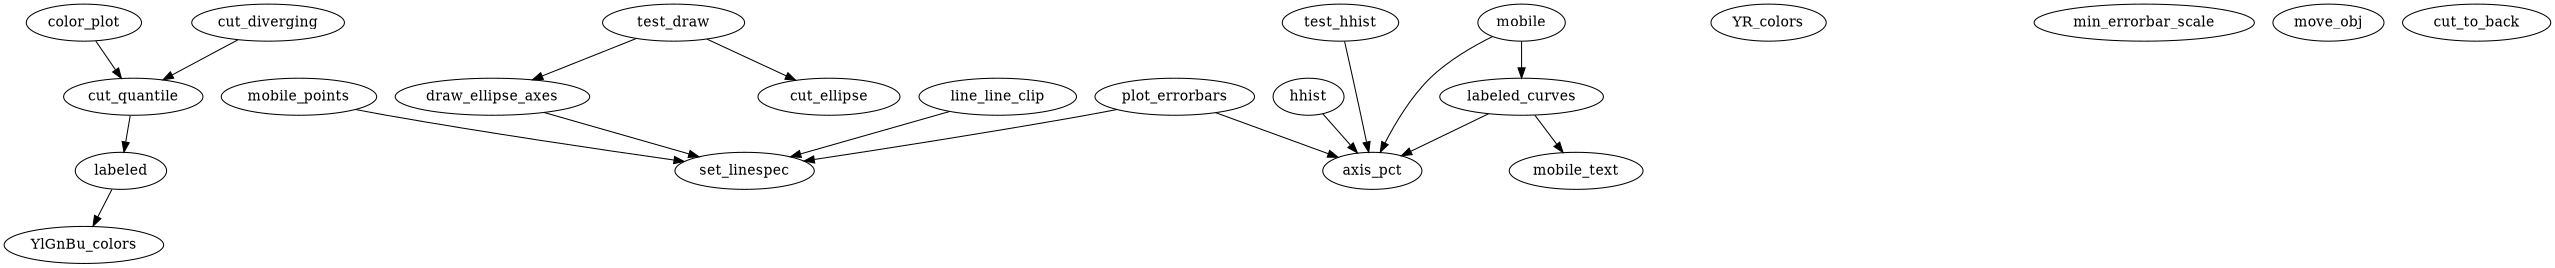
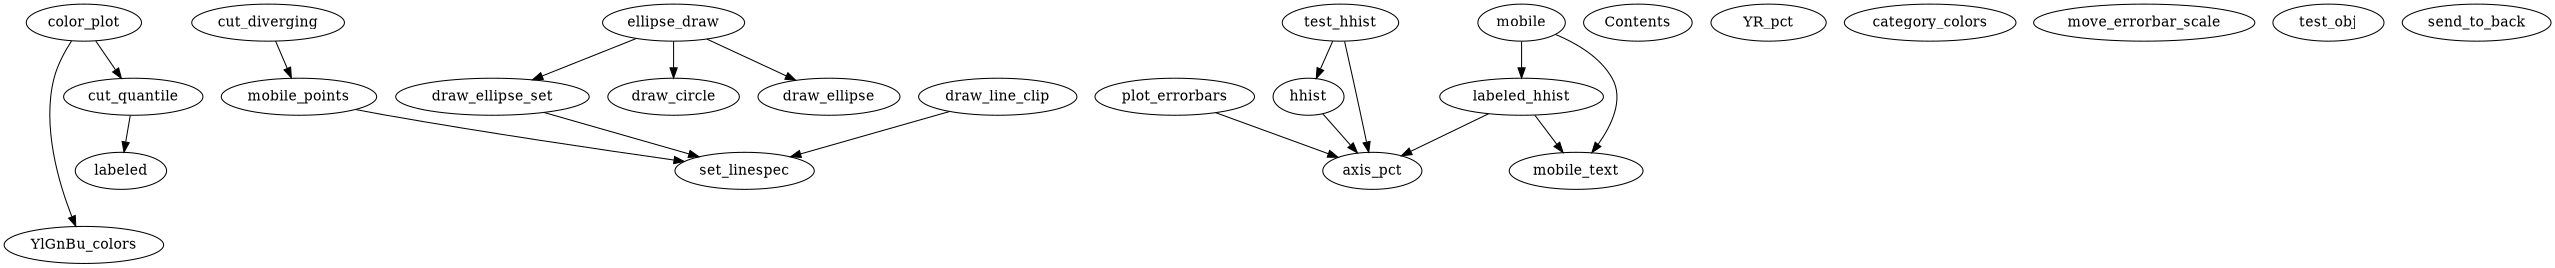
node "test_draw": label "test_draw" -> "ellipse_draw"
node "Contents": added
node "YR_colors": label "YR_colors" -> "YR_pct"
node "category_colors": added
node "min_errorbar_scale": label "min_errorbar_scale" -> "move_errorbar_scale"
node "move_obj": label "move_obj" -> "test_obj"
node "cut_to_back": label "cut_to_back" -> "send_to_back"
edge "test_hhist" -> "hhist": added
edge "cut_diverging" -> "cut_quantile": now "cut_diverging" -> "mobile_points"
edge "mobile" -> "axis_pct": now "mobile" -> "mobile_text"
node "draw_ellipse_axes": label "draw_ellipse_axes" -> "draw_ellipse_set"
node "draw_circle": added
node "cut_ellipse": label "cut_ellipse" -> "draw_ellipse"
node "line_line_clip": label "line_line_clip" -> "draw_line_clip"
node "labeled_curves": label "labeled_curves" -> "labeled_hhist"
edge "plot_errorbars" -> "set_linespec": removed
edge "labeled" -> "YlGnBu_colors": now "color_plot" -> "YlGnBu_colors"
